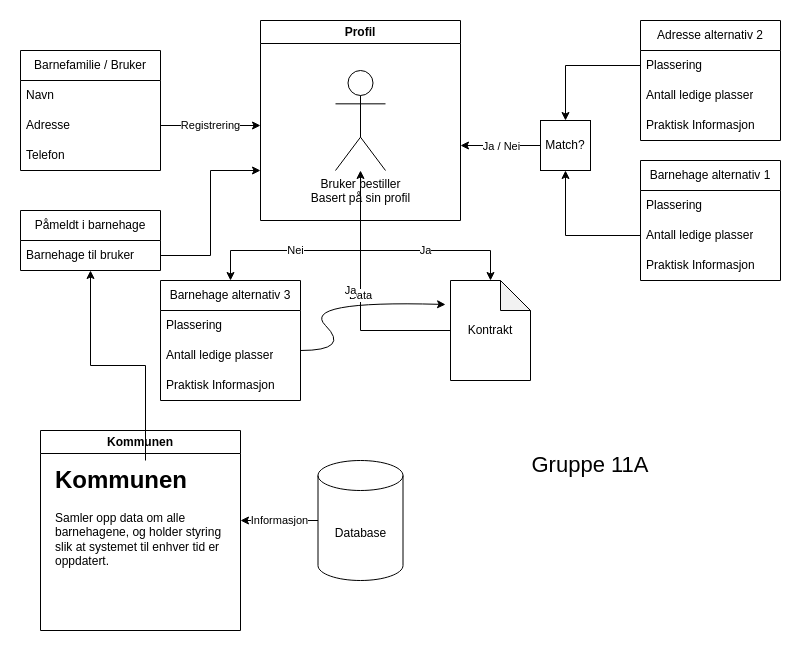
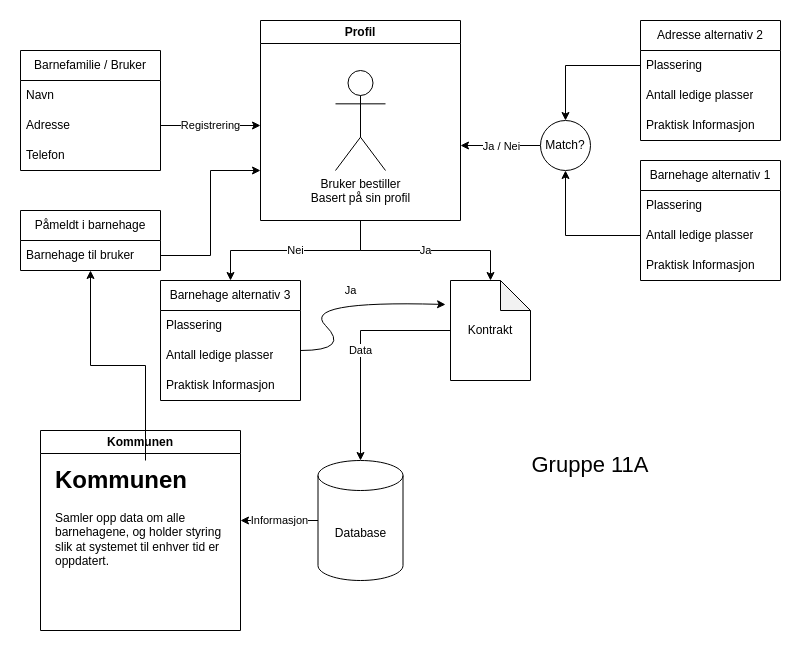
node "Match?": shape rectangle -> ellipse
edge "Kontrakt" -> "Bruker bestiller Basert på sin profil": now "Kontrakt" -> "Database"
